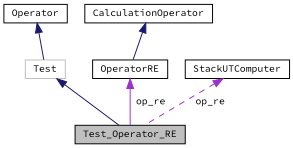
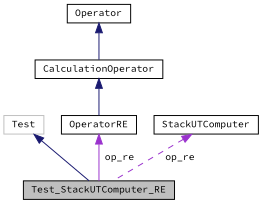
edge "Test" -> "Operator": now "CalculationOperator" -> "Operator"
node "Test_Operator_RE": label "Test_Operator_RE" -> "Test_StackUTComputer_RE"
